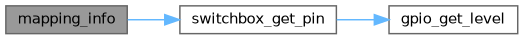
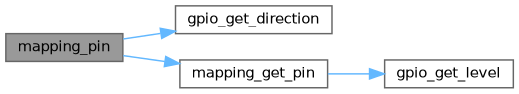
node "mapping_info": label "mapping_info" -> "mapping_pin"
node "gpio_get_direction": added
node "switchbox_get_pin": label "switchbox_get_pin" -> "mapping_get_pin"
